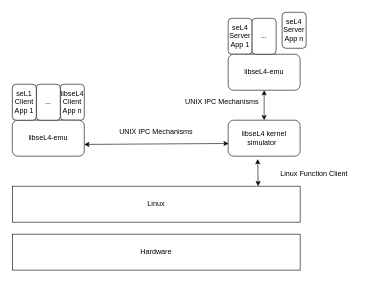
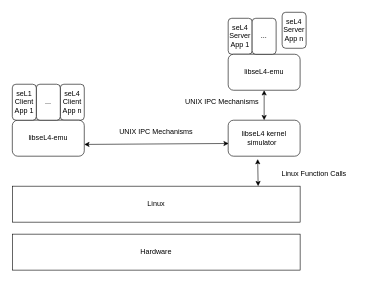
node "libseL4 Client App n": label "libseL4 Client App n" -> "seL4 Client App n"
node "Linux Function Client": label "Linux Function Client" -> "Linux Function Calls"
